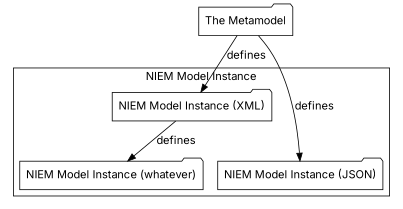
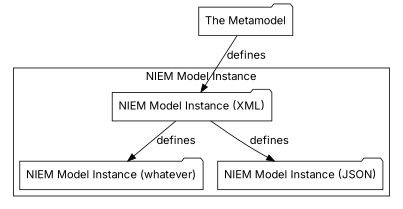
edge "The Metamodel" -> "NIEM Model Instance (JSON)": now "NIEM Model Instance (XML)" -> "NIEM Model Instance (JSON)"
